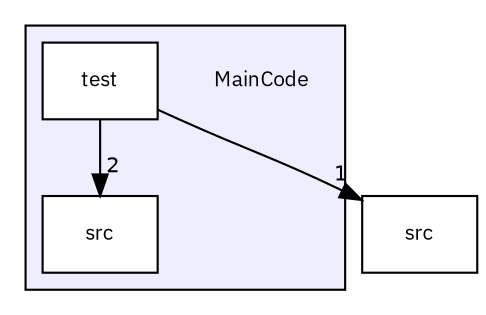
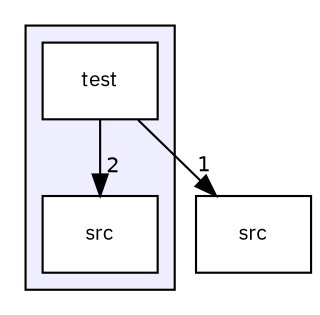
node "MainCode": removed
